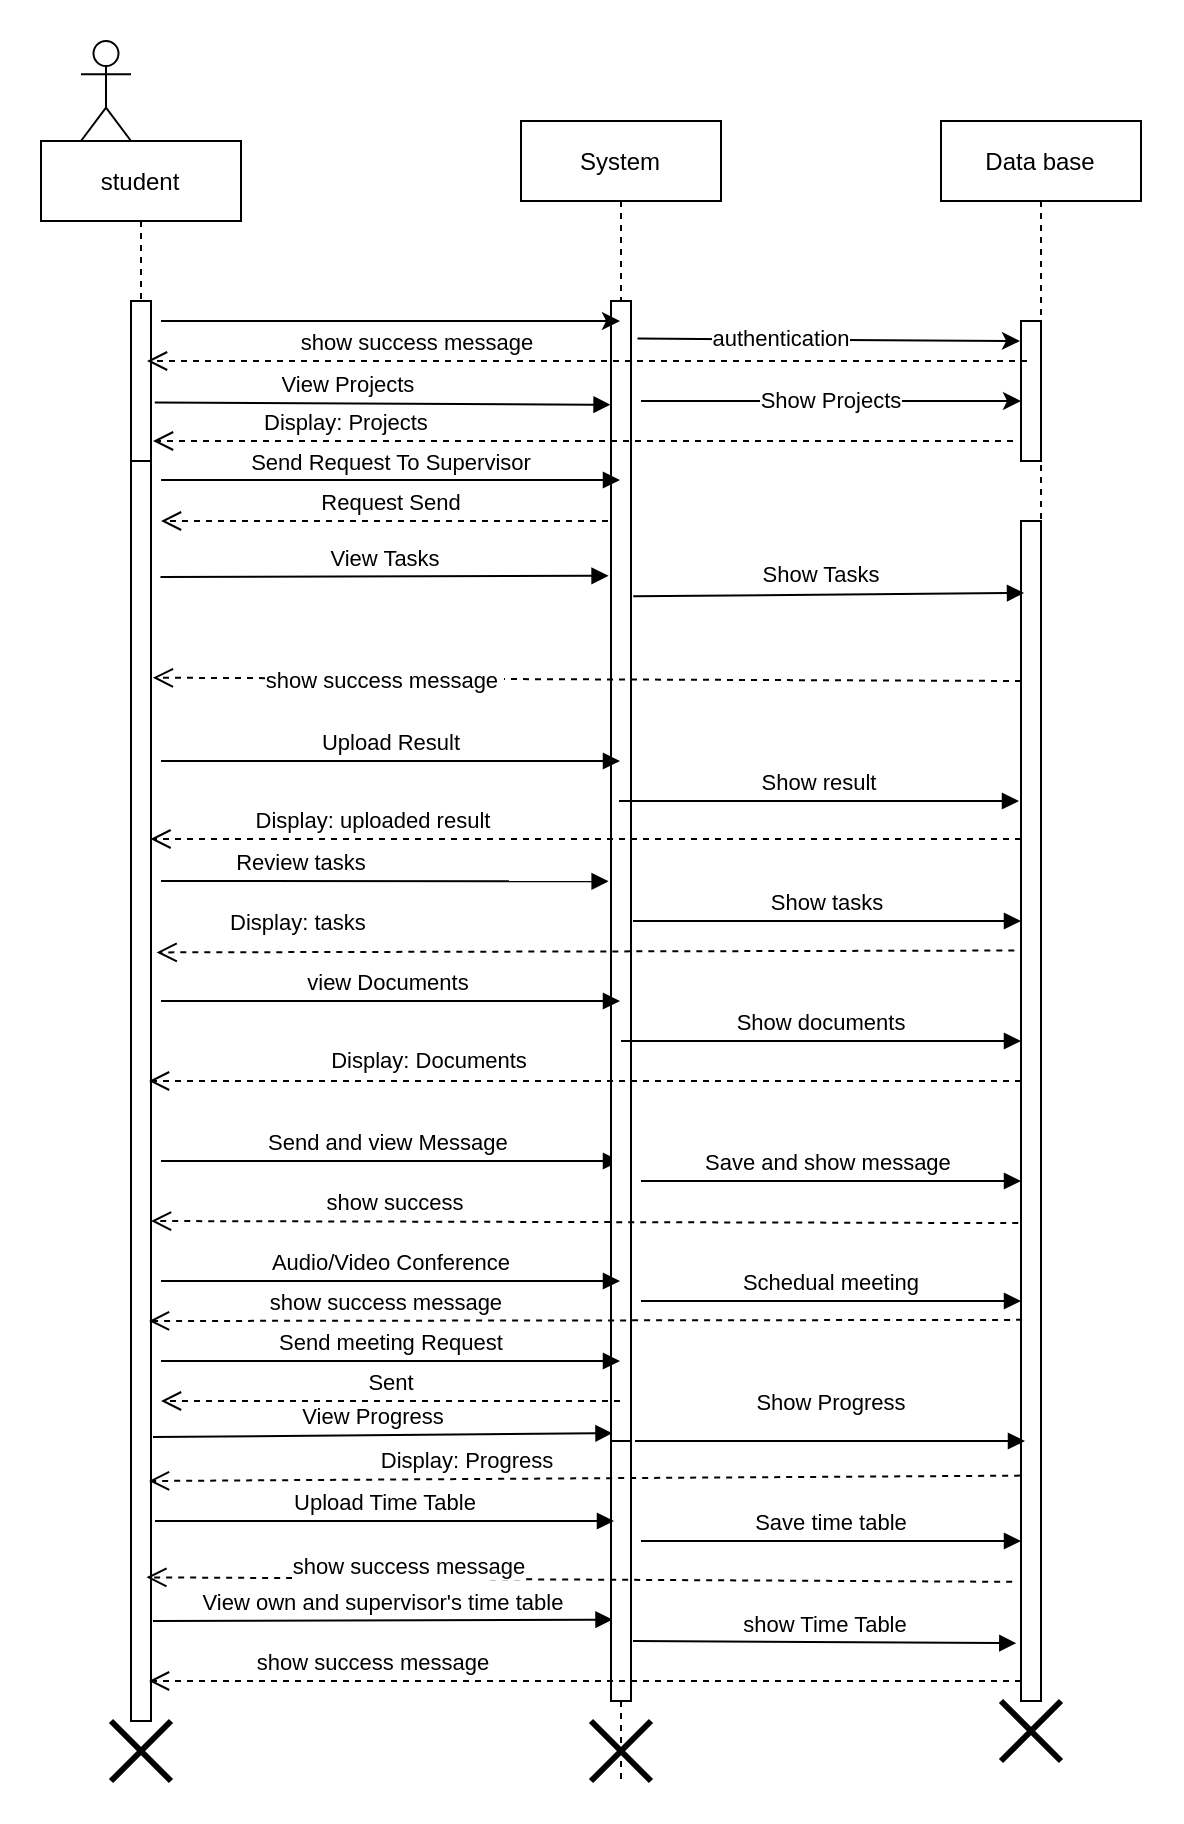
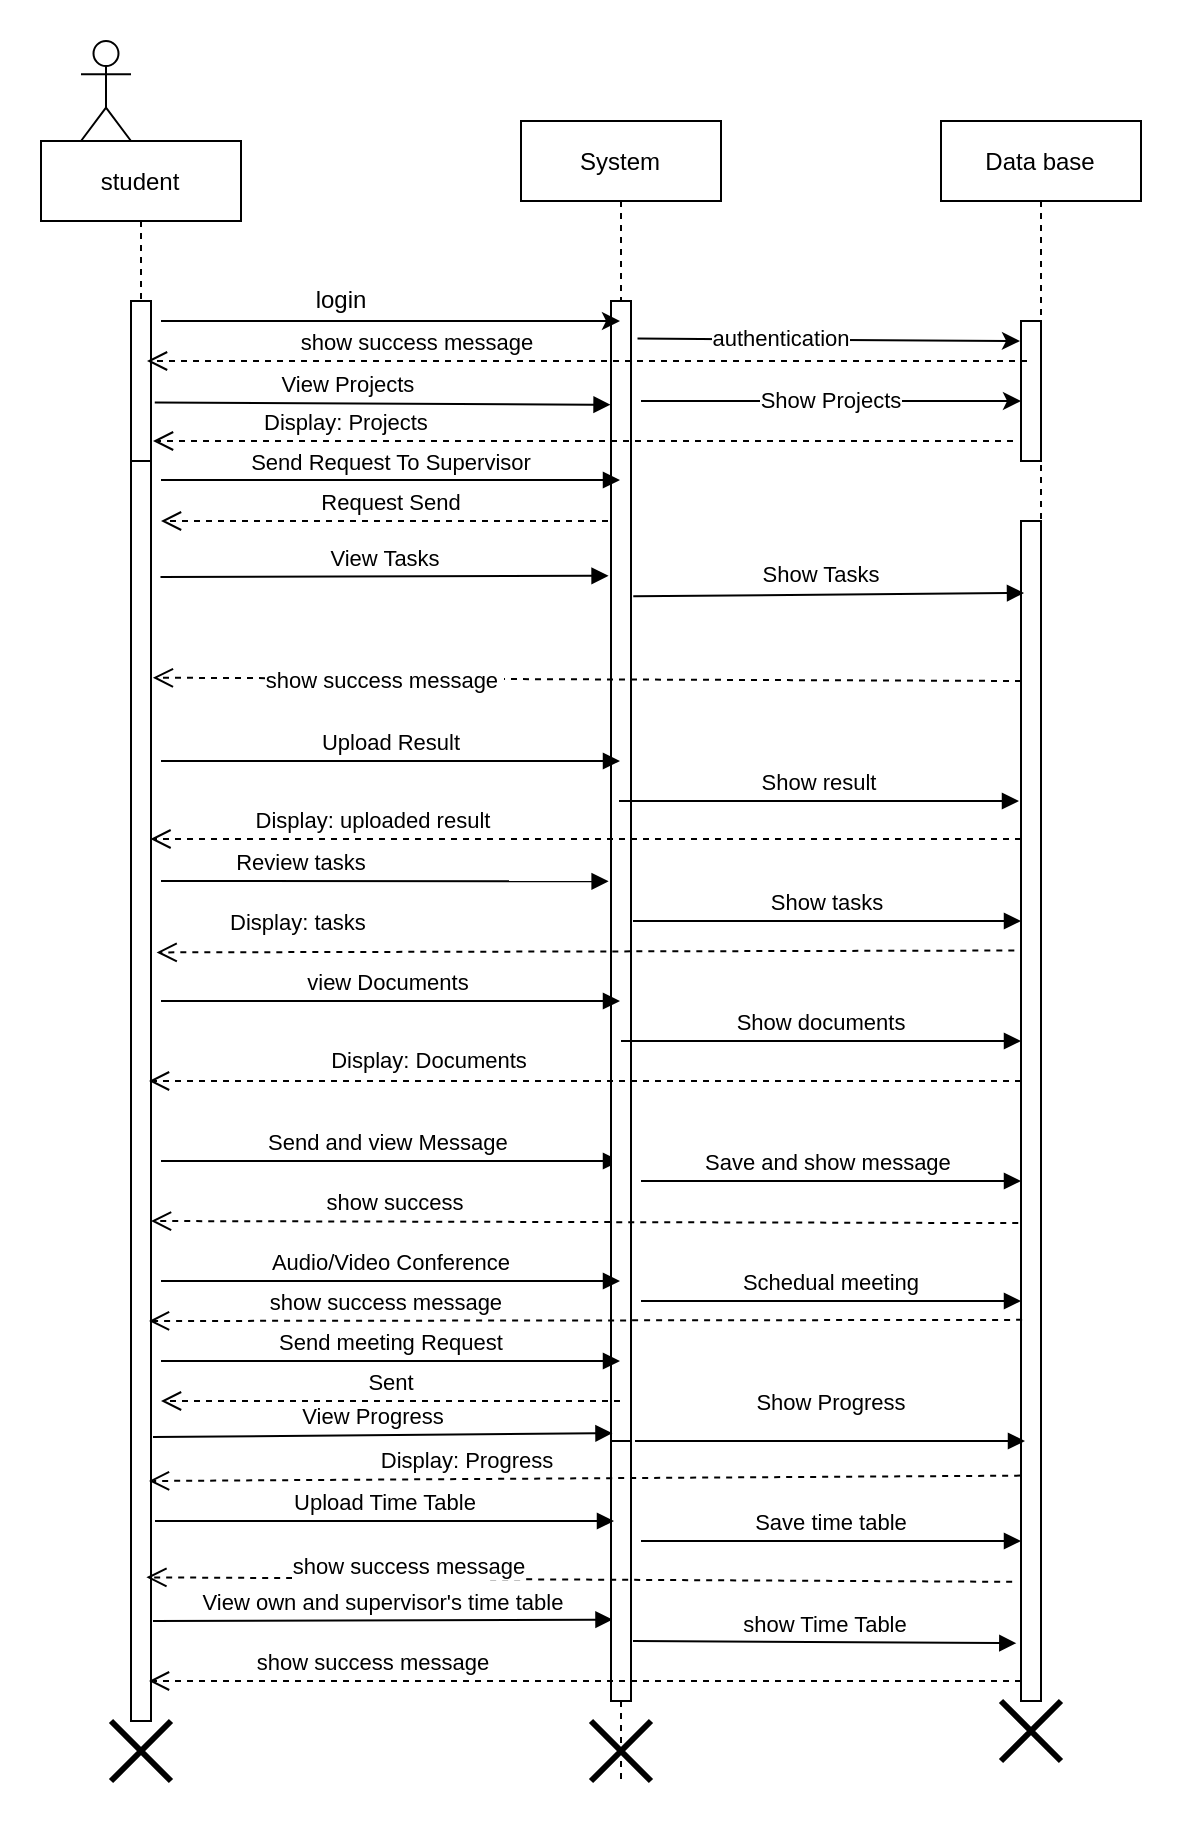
node "login": added
